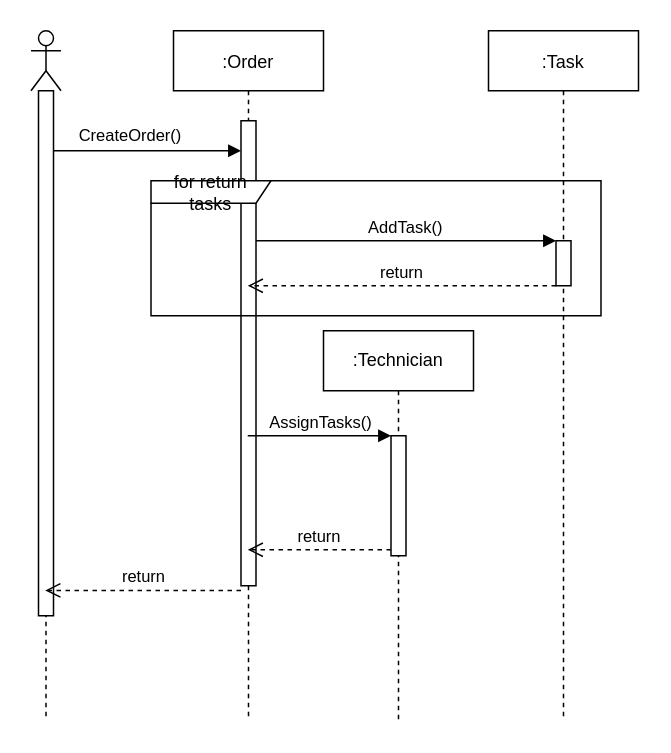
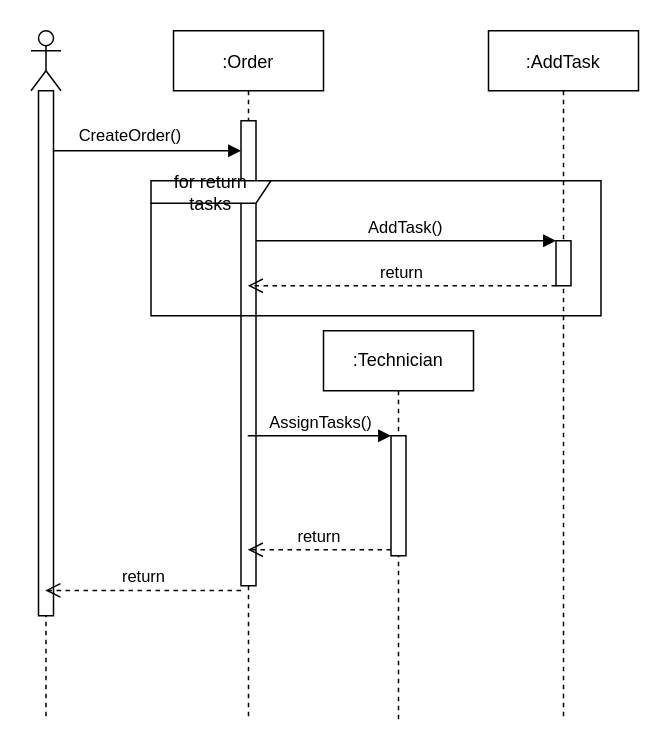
node ":Task": label ":Task" -> ":AddTask"
